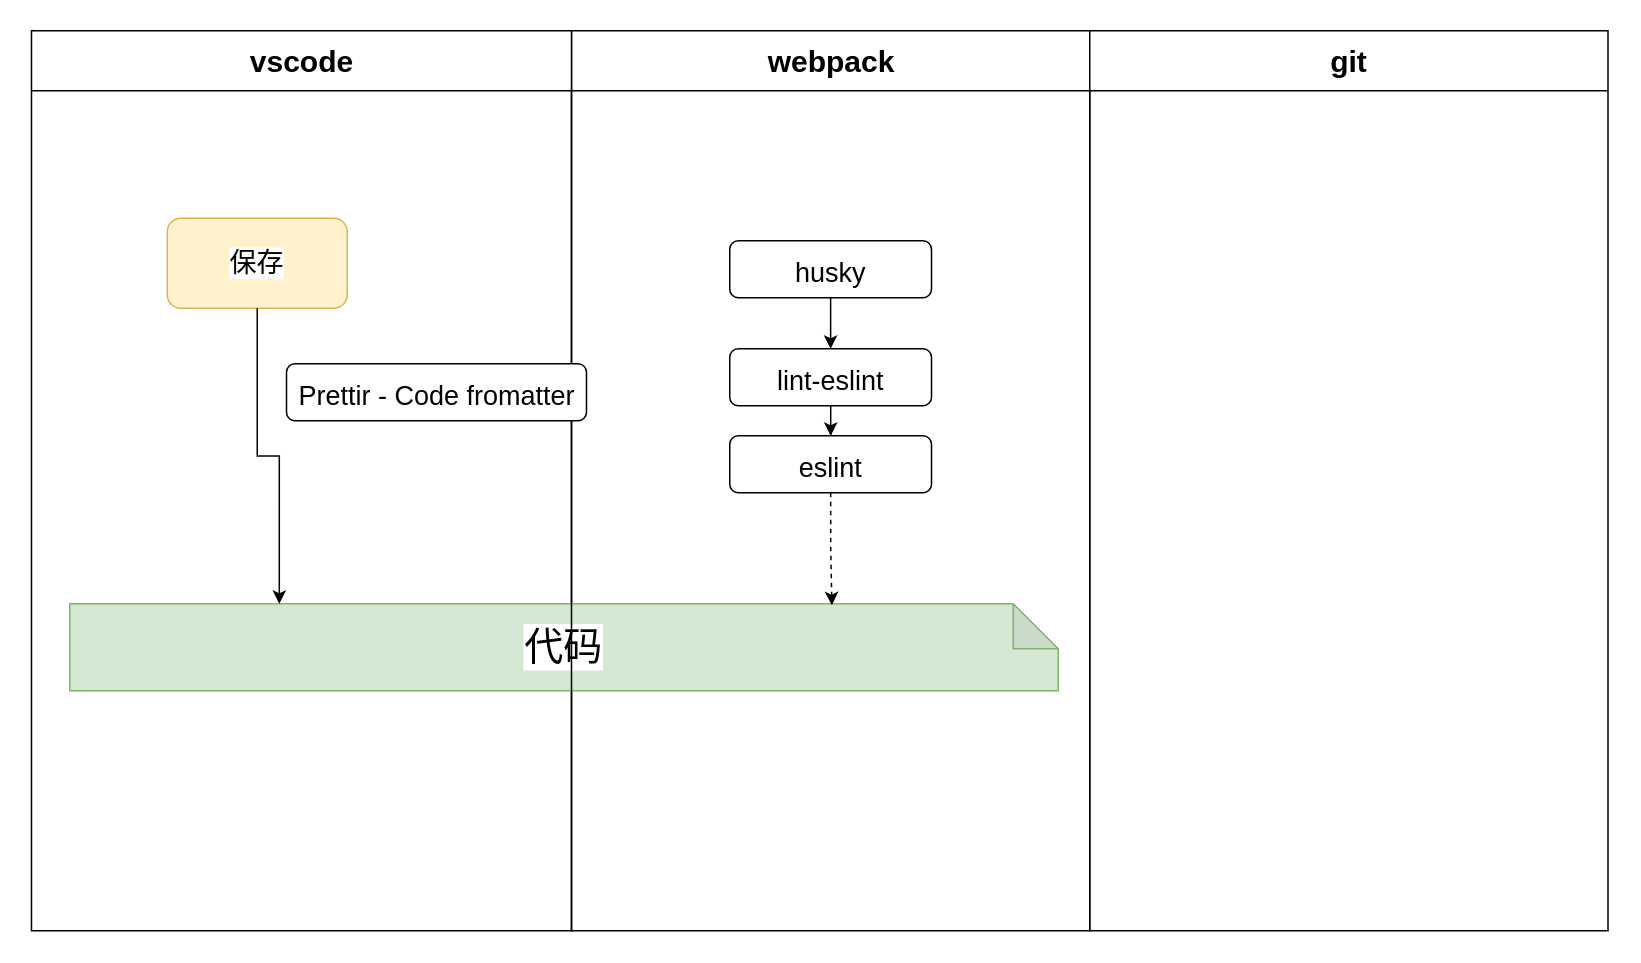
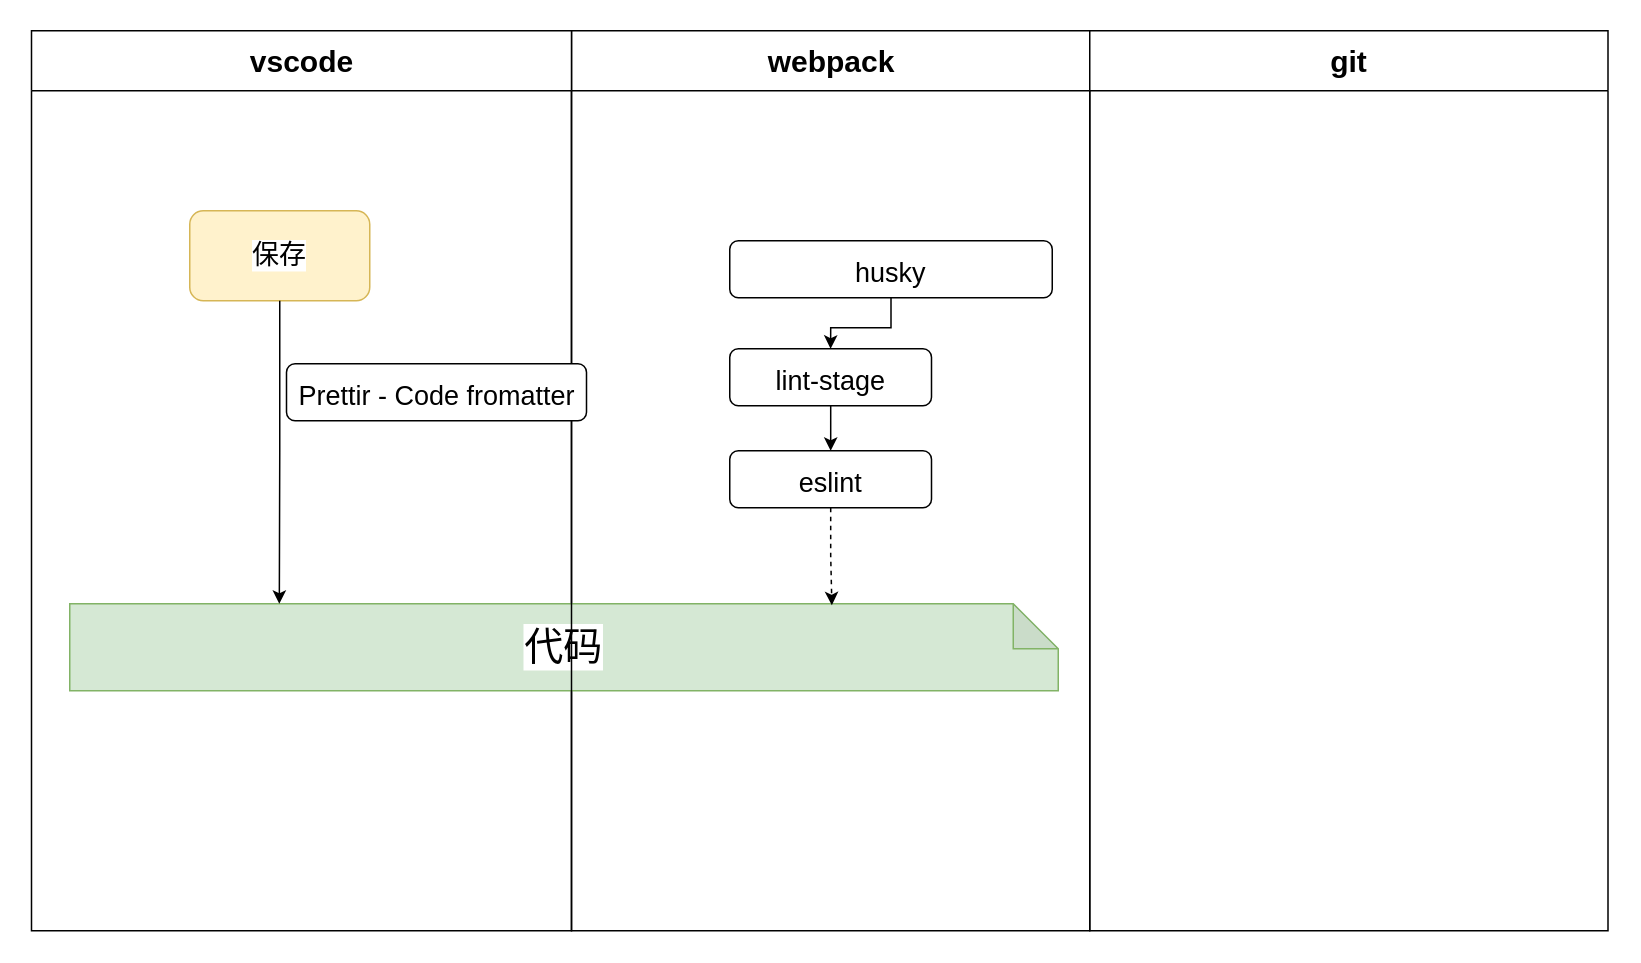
node "保存": moved (257, 263) -> (280, 256)
node "husky": size 202x57 -> 323x57
node "lint-eslint": label "lint-eslint" -> "lint-stage"
node "eslint": moved (831, 464) -> (831, 479)
